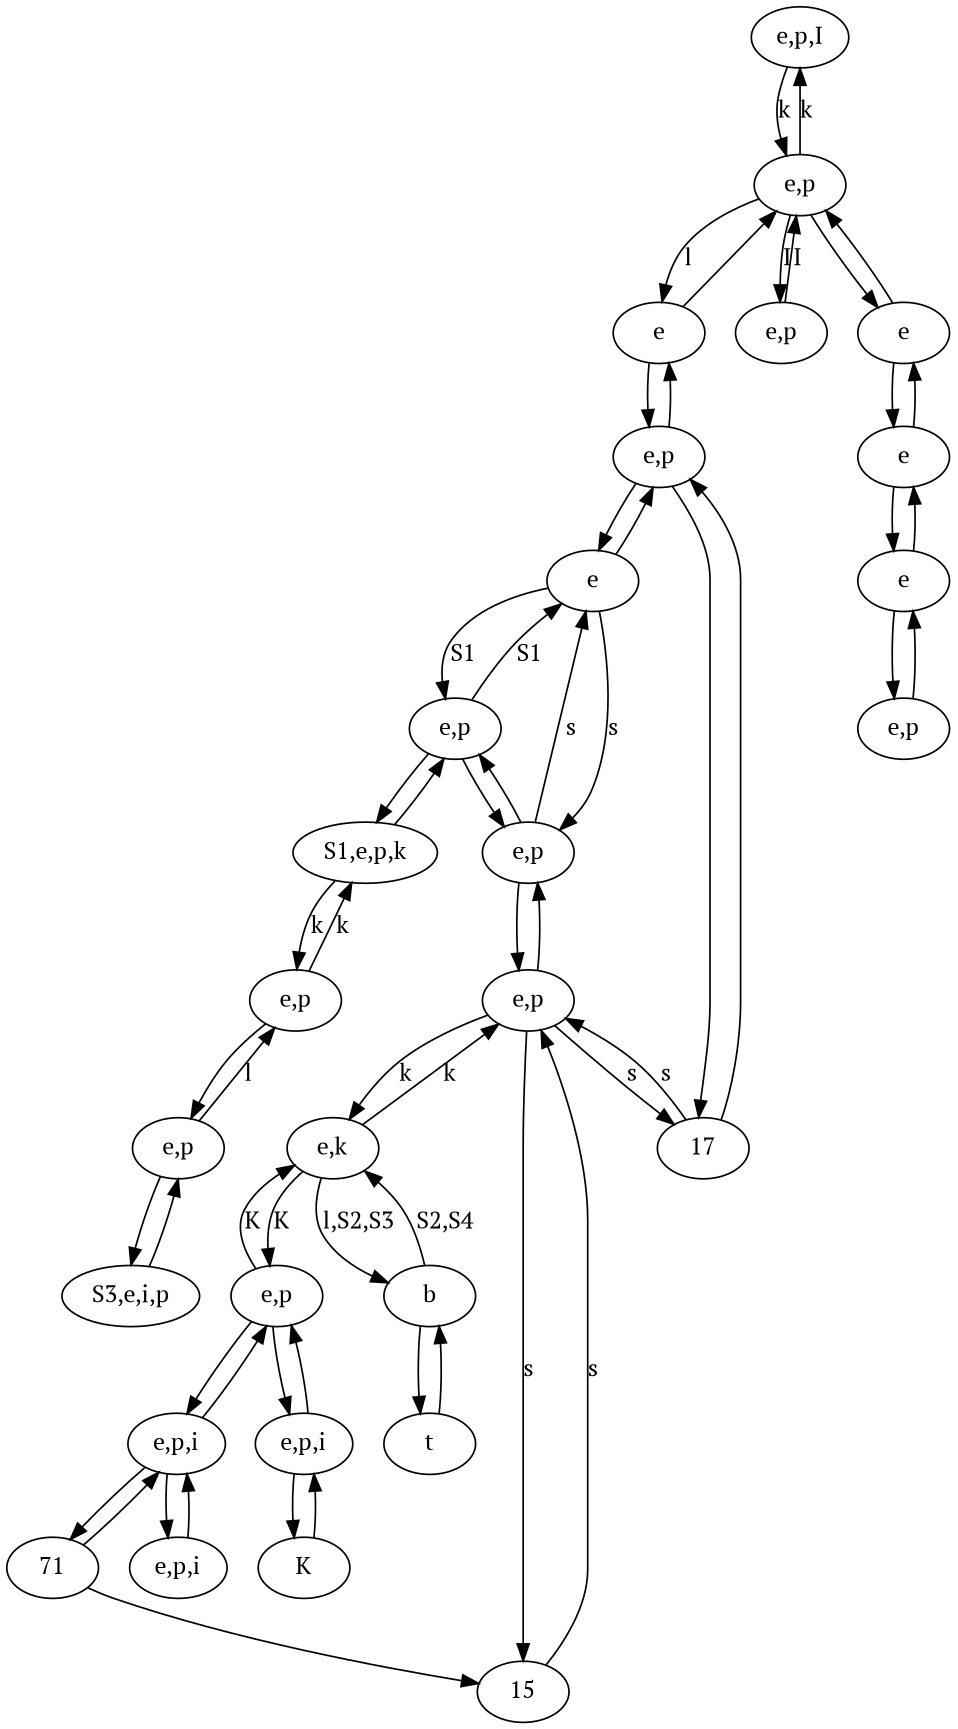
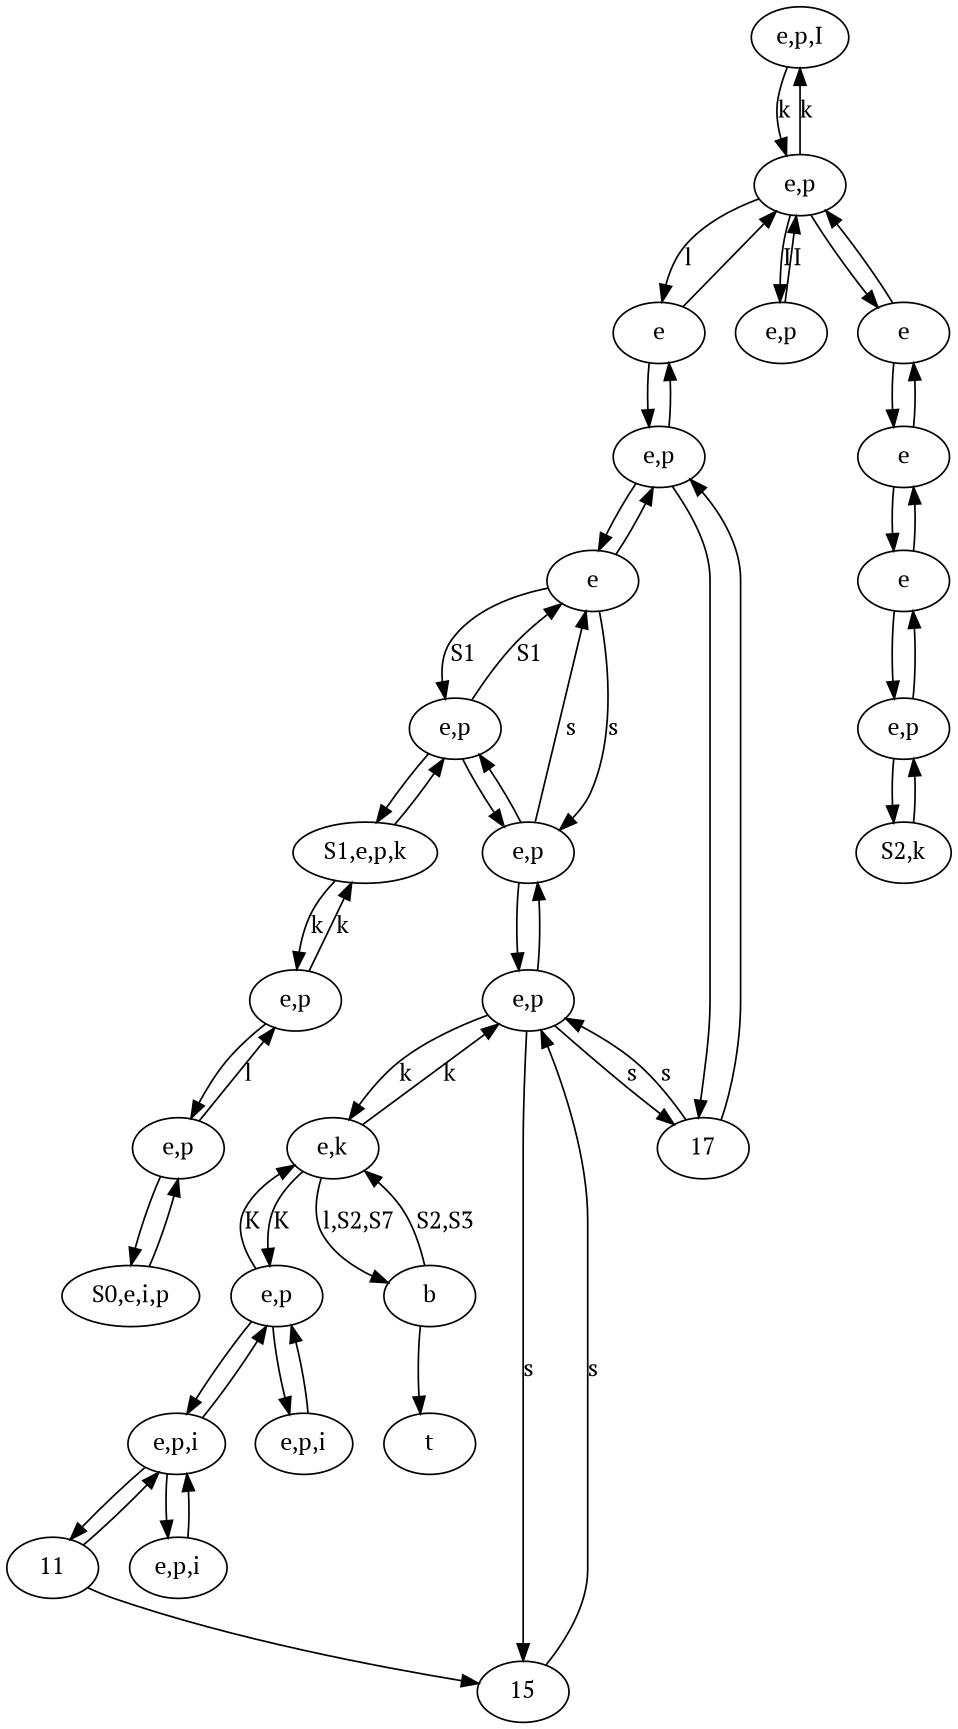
node "S2,k": added
edge "e,k" -> "b": label "l,S2,S3" -> "l,S2,S7"
edge "b" -> "e,k": label "S2,S4" -> "S2,S3"
node "S3,e,i,p": label "S3,e,i,p" -> "S0,e,i,p"
edge "t" -> "b": removed
node "71": label "71" -> "11"
node "K": removed
